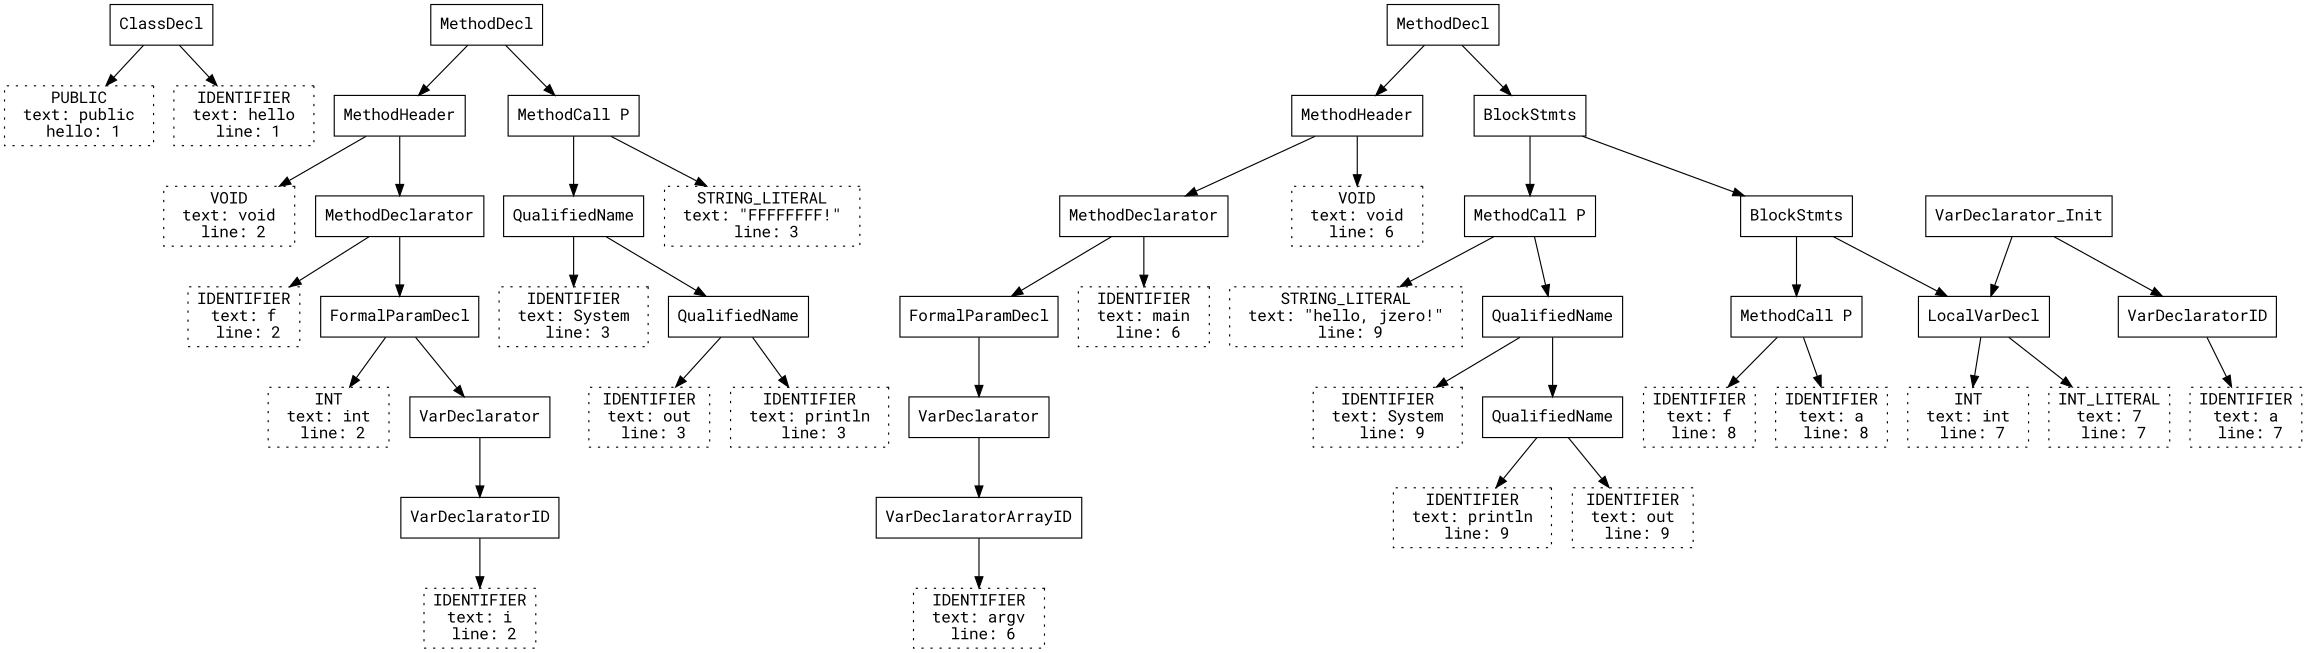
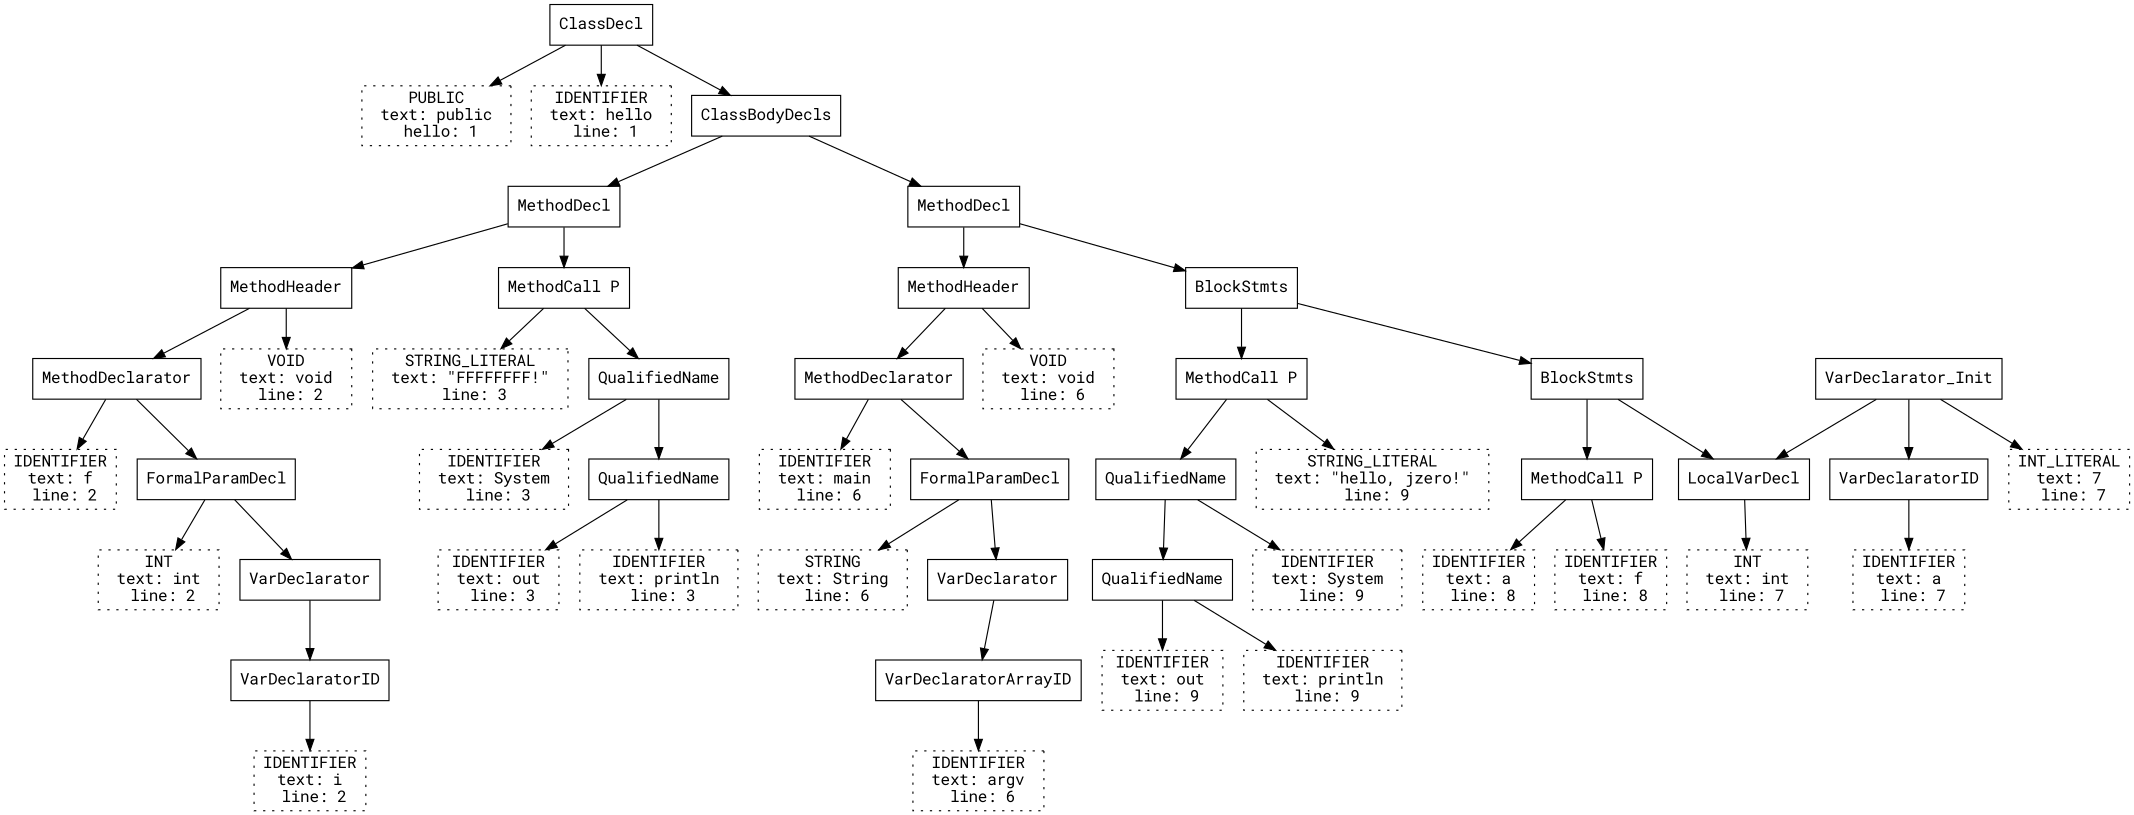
node "ClassBodyDecls": added
edge "LocalVarDecl" -> "INT_LITERAL": now "VarDeclarator_Init" -> "INT_LITERAL"
node "STRING": added
